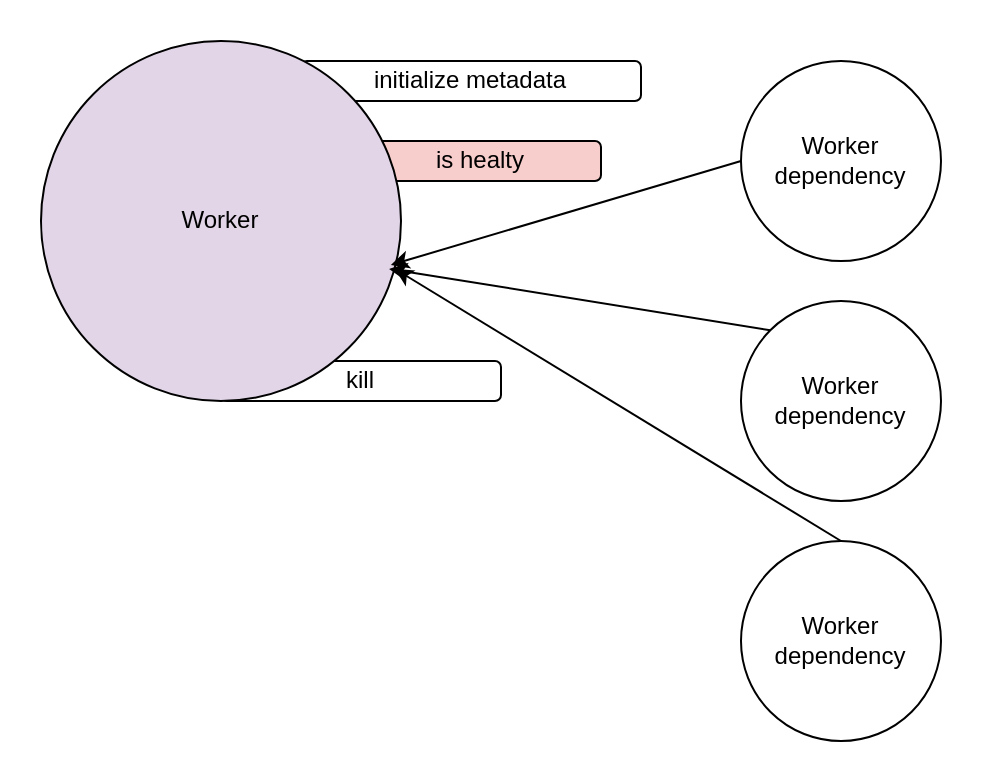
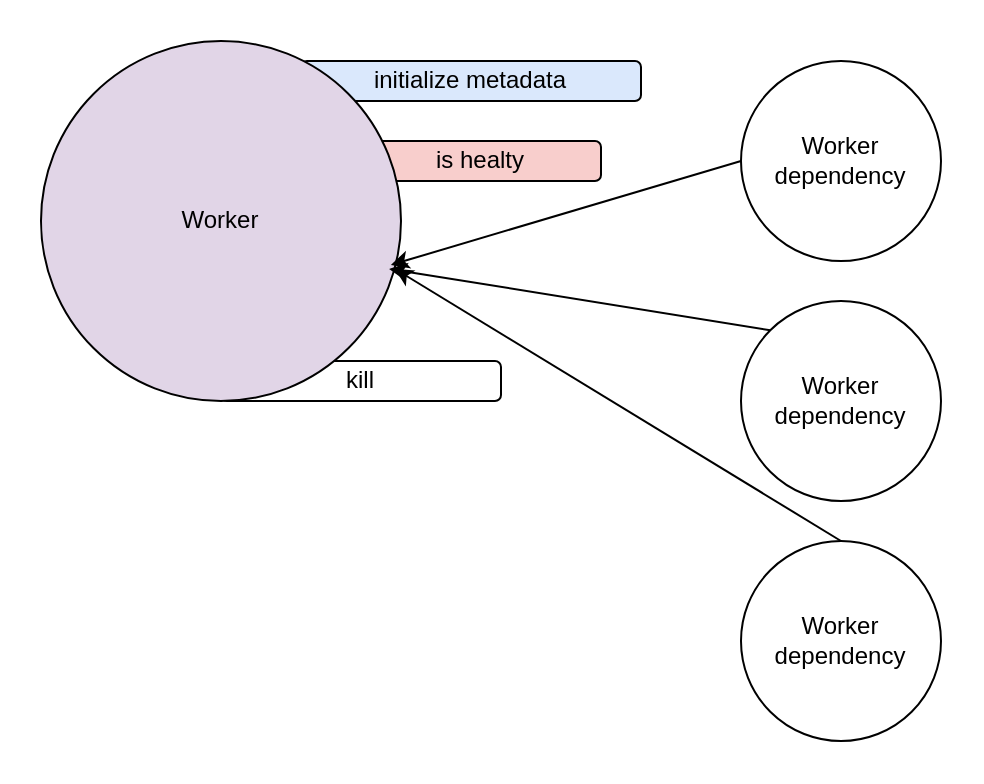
node "initialize metadata": fillcolor #ffffff -> #dae8fc
